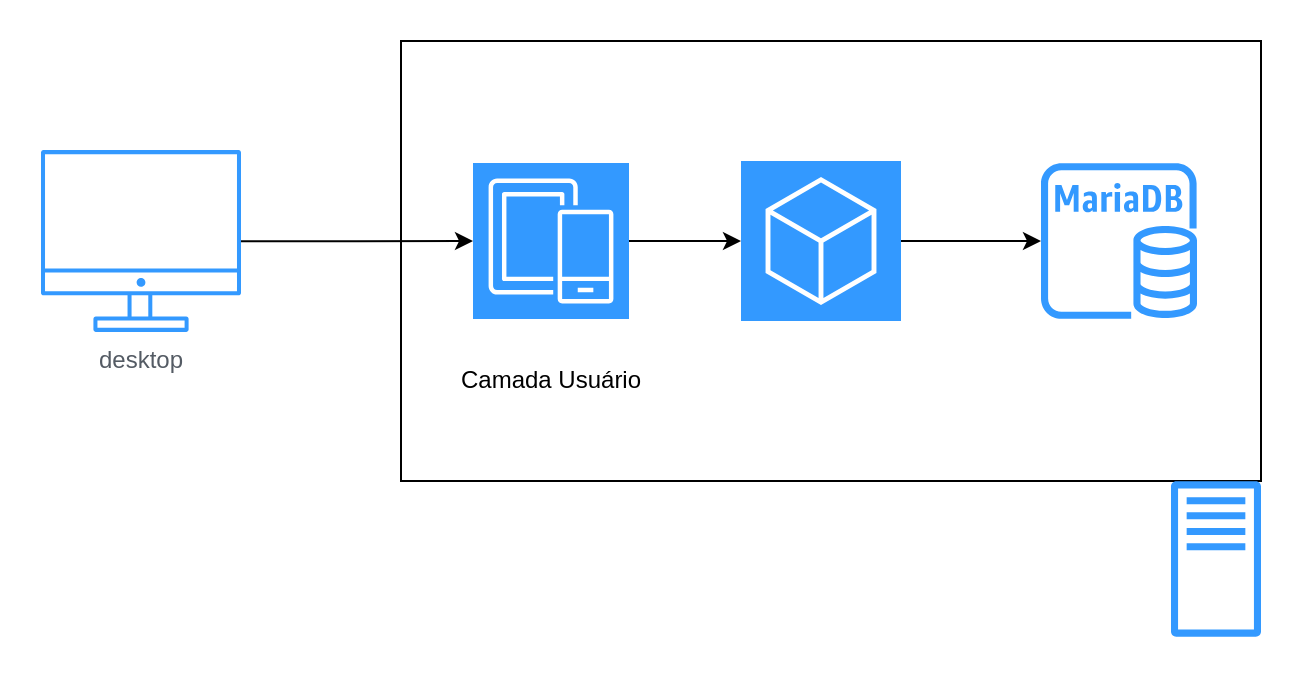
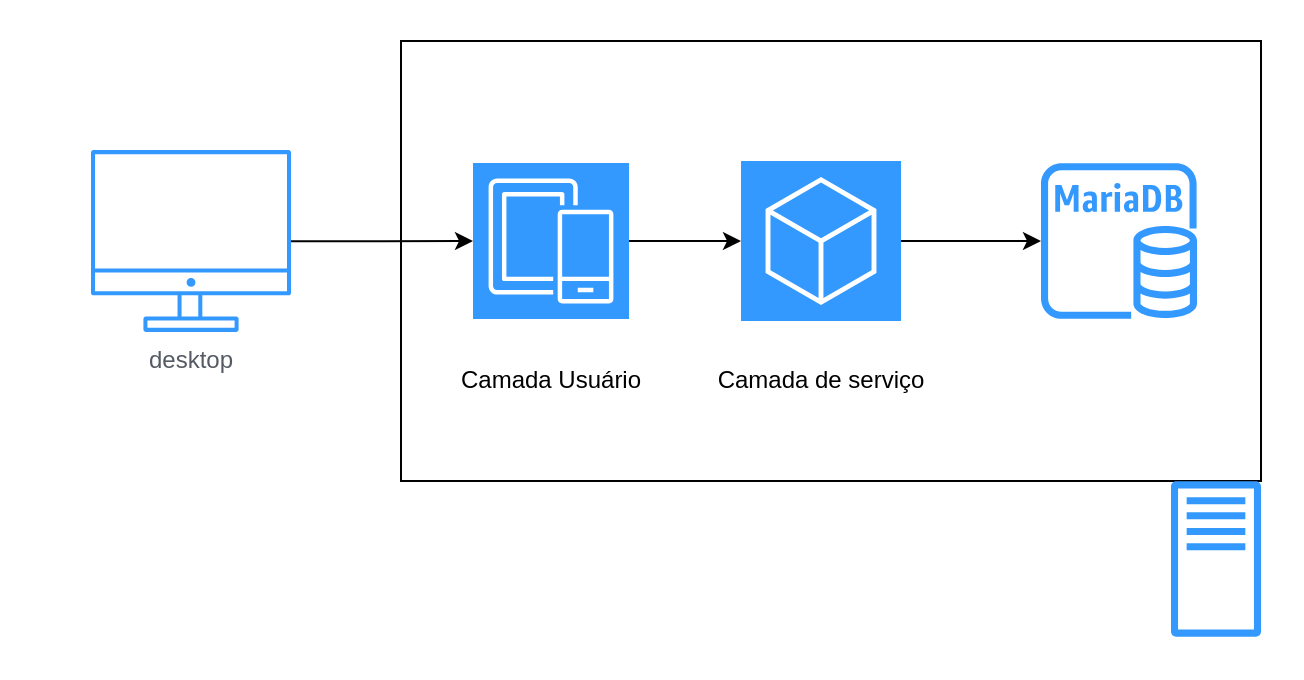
node "desktop": moved (141, 241) -> (191, 241)
node "Camada de serviço": added
